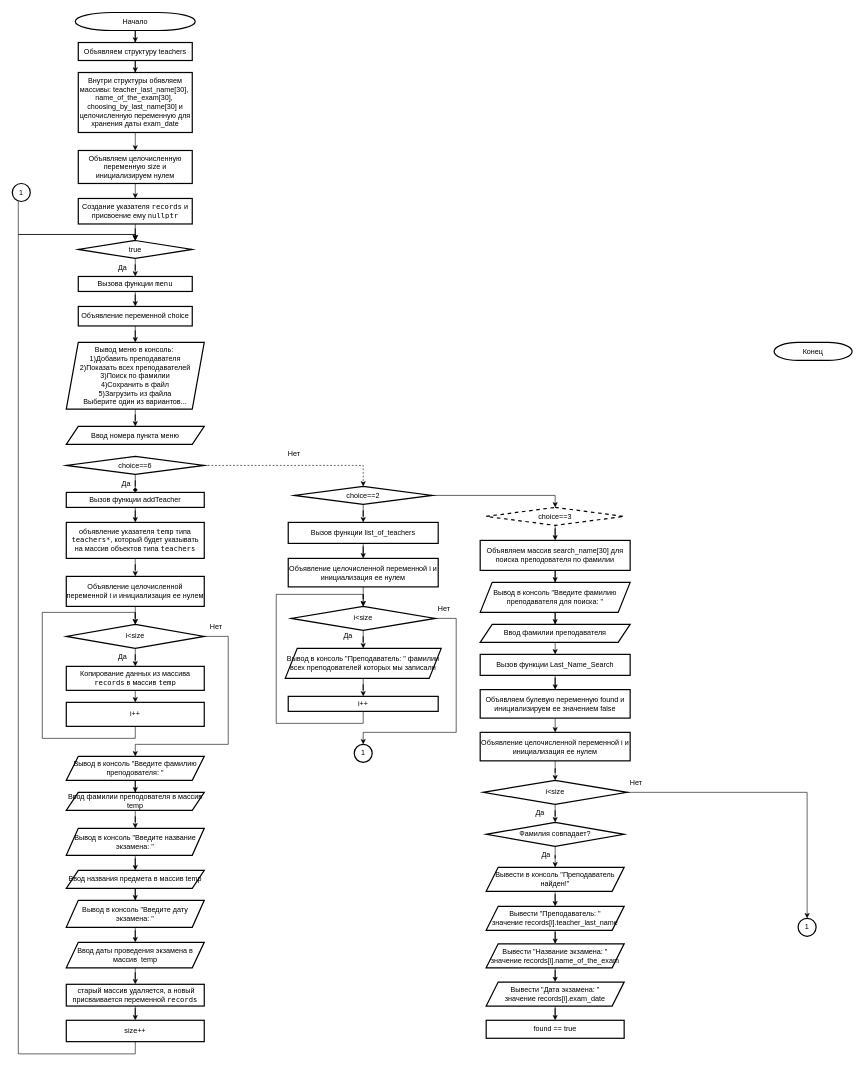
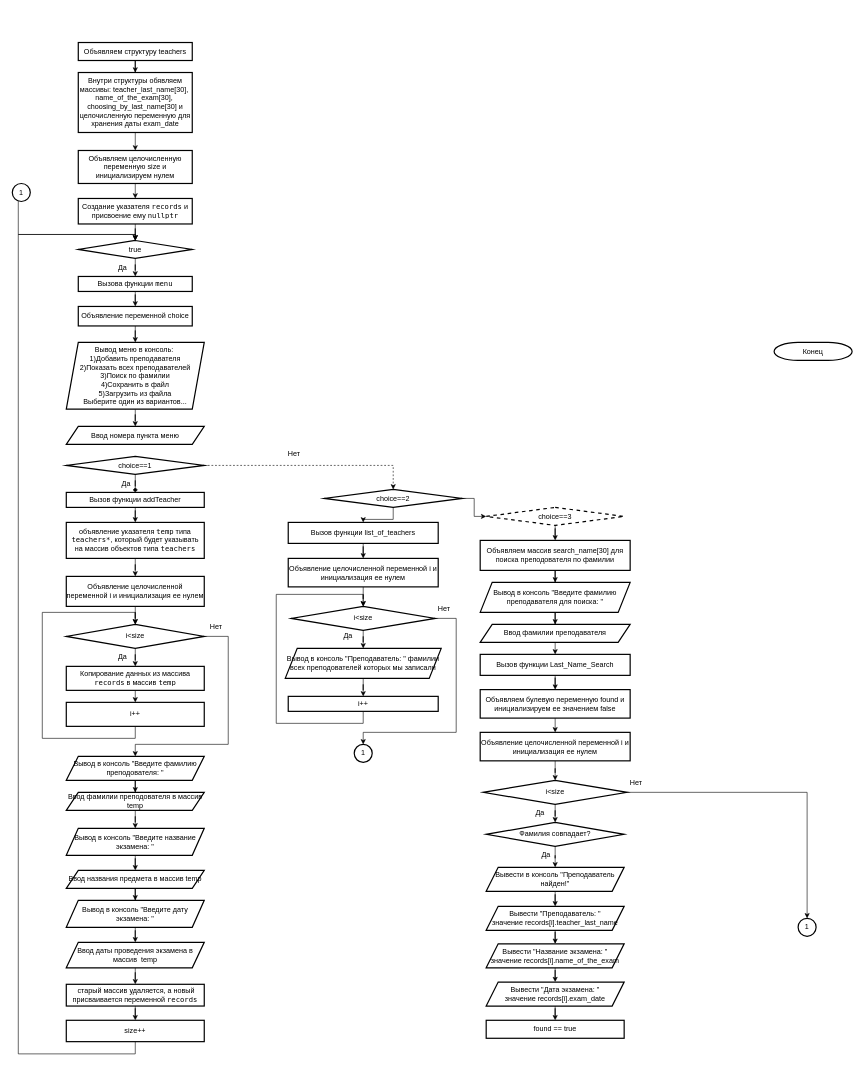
node "Начало": removed
edge "Начало" -> "Объявляем структуру teachers": removed
node "choice==6": label "choice==6" -> "choice==1"
node "choice==2": moved (363, 495) -> (393, 498)
